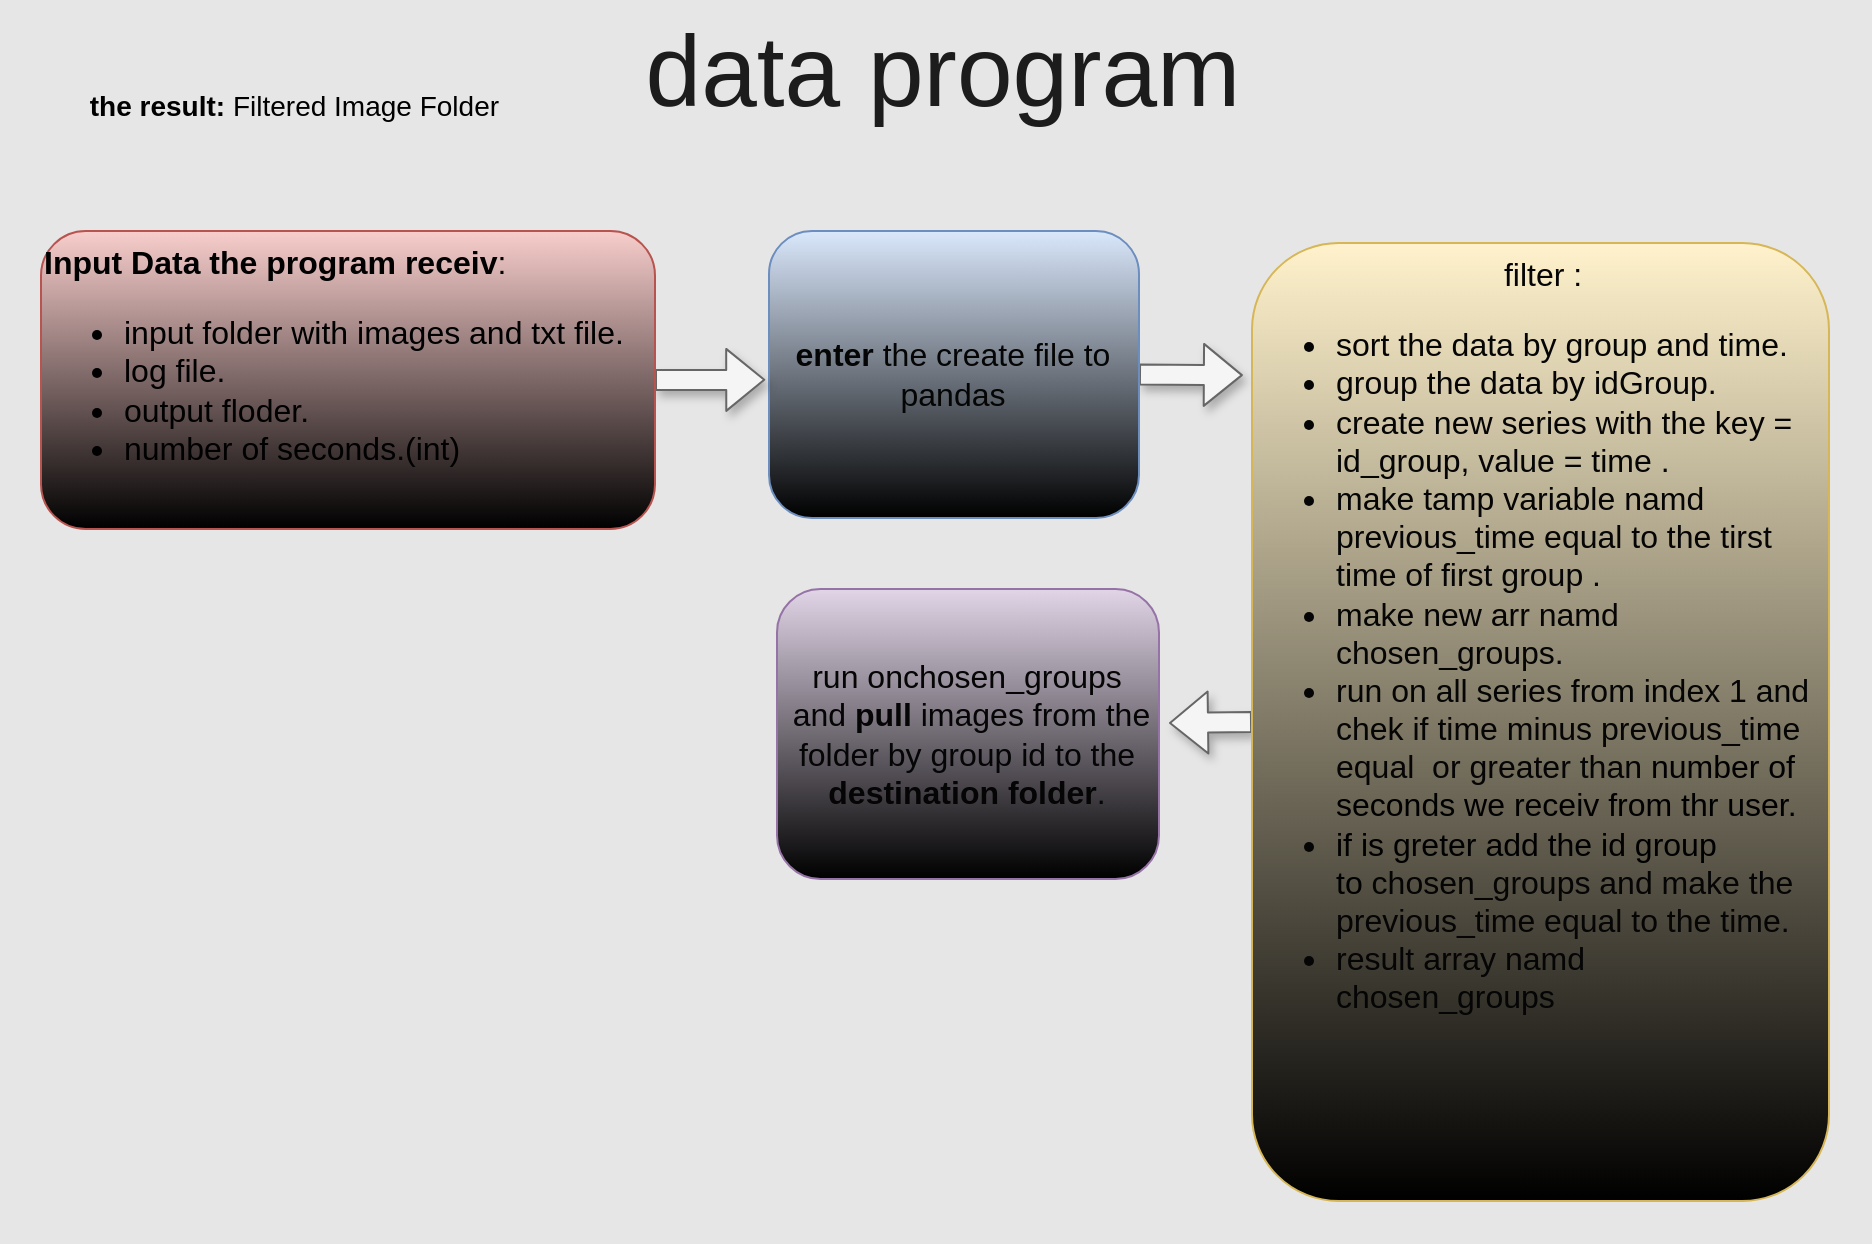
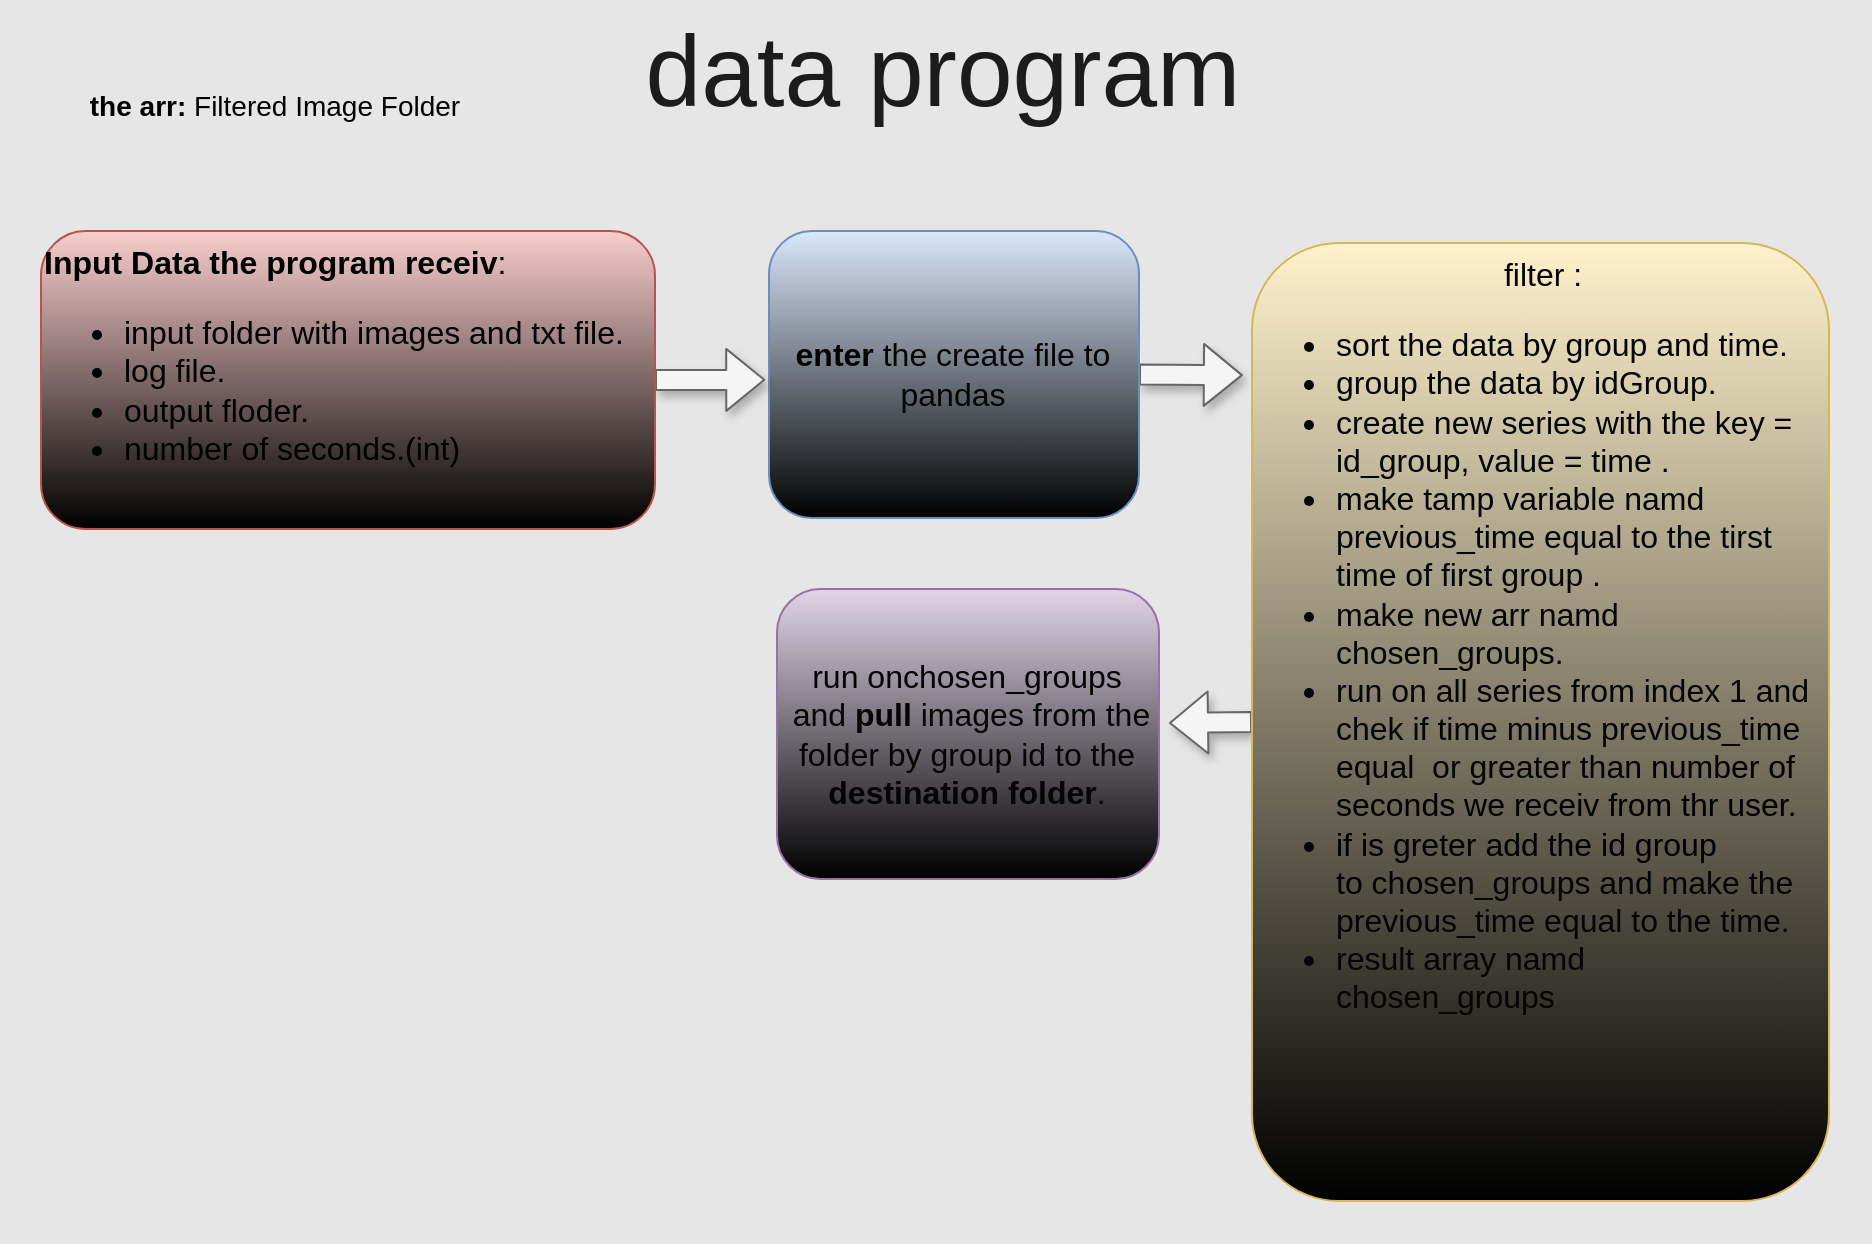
node "the result: Filtered Image Folder": label "the result: Filtered Image Folder" -> "the arr: Filtered Image Folder"
